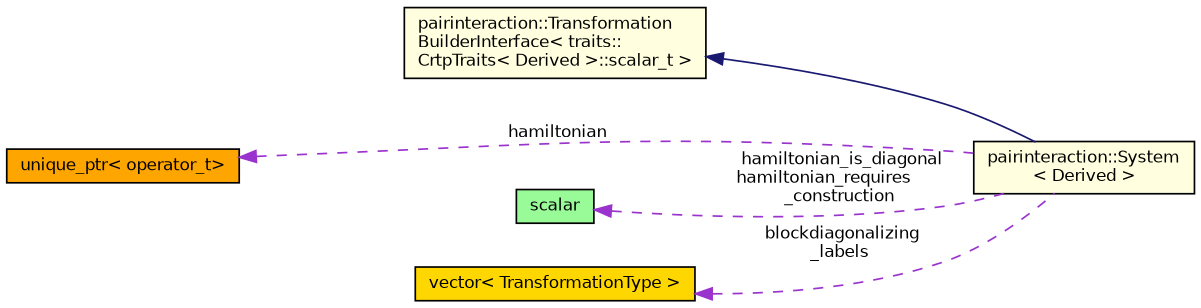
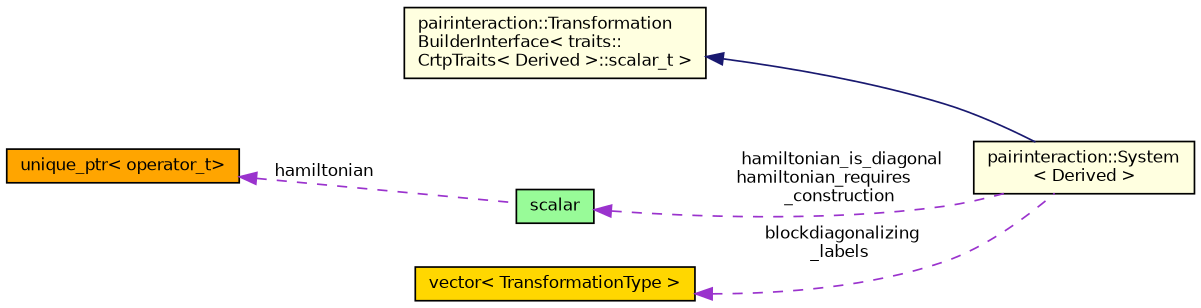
edge "pairinteraction::System < Derived >" -> "unique_ptr< operator_t>": now "scalar" -> "unique_ptr< operator_t>"
